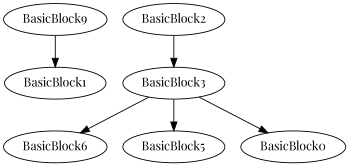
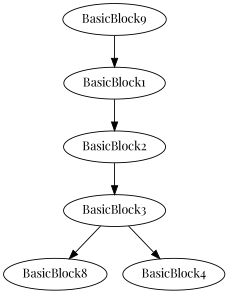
edge "BasicBlock1" -> "BasicBlock2": added
node "BasicBlock6": label "BasicBlock6" -> "BasicBlock8"
node "BasicBlock5": removed
node "BasicBlock0": label "BasicBlock0" -> "BasicBlock4"
